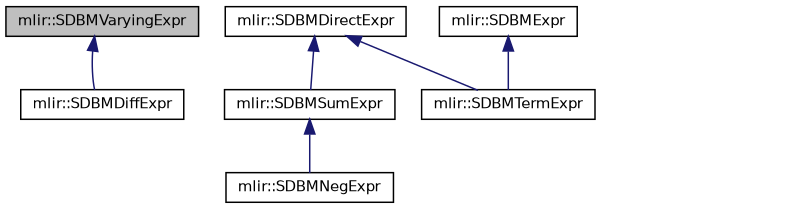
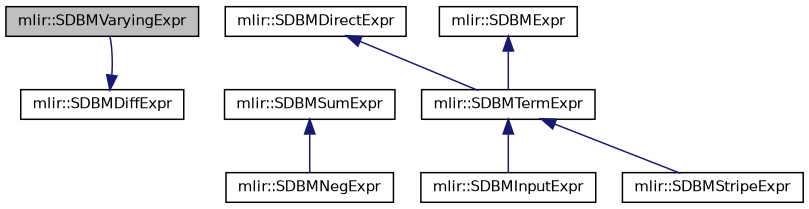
edge "mlir::SDBMDiffExpr" -> "mlir::SDBMVaryingExpr": reversed
edge "mlir::SDBMSumExpr" -> "mlir::SDBMDirectExpr": removed
node "mlir::SDBMInputExpr": added
node "mlir::SDBMStripeExpr": added
